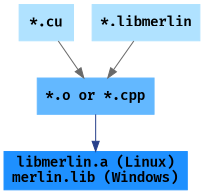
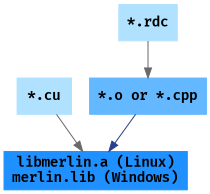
node "*.libmerlin": label "*.libmerlin" -> "*.rdc"
edge "*.cu" -> "*.o or *.cpp": now "*.cu" -> "libmerlin.a (Linux) merlin.lib (Windows)"
